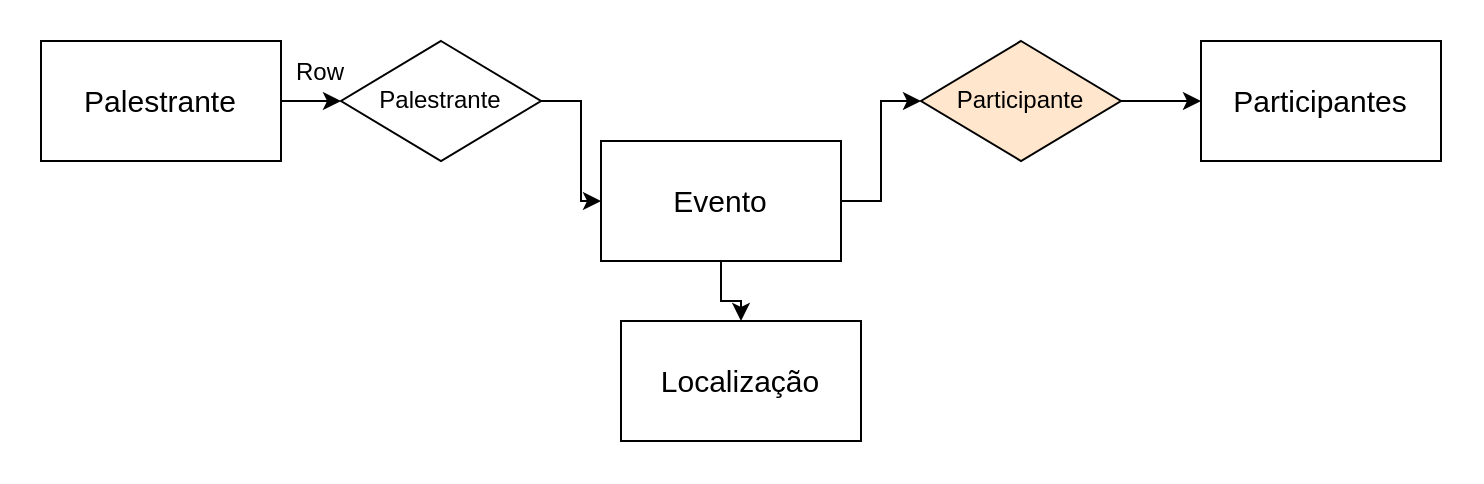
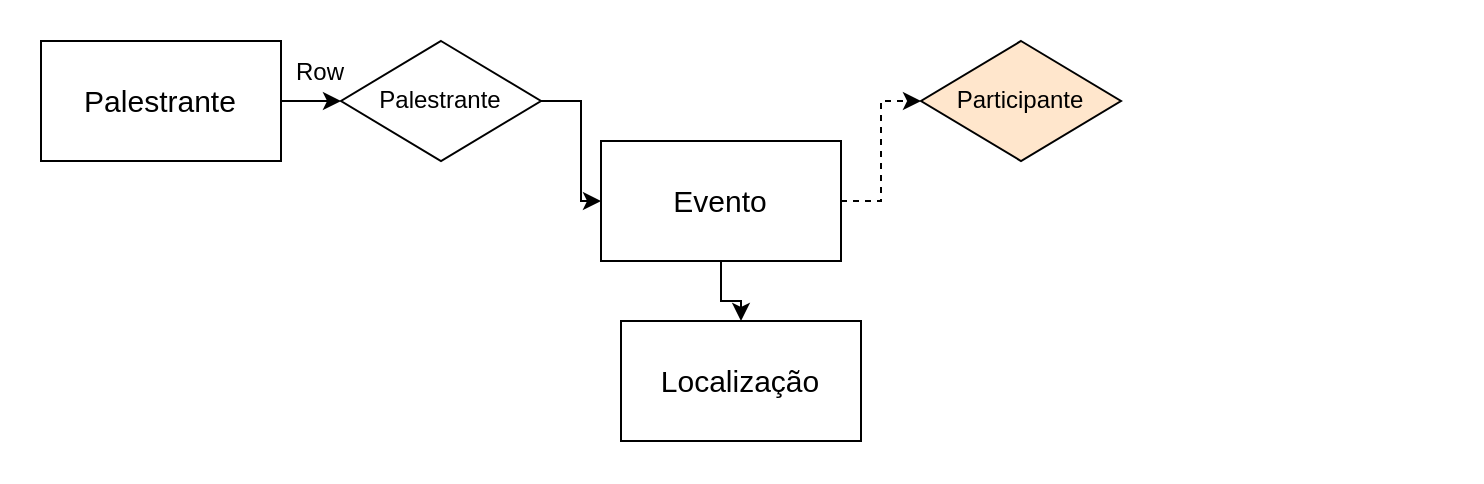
edge "Participante" -> "Participantes": removed
node "Participantes": removed
edge "Evento" -> "Participante": style solid -> dashed
